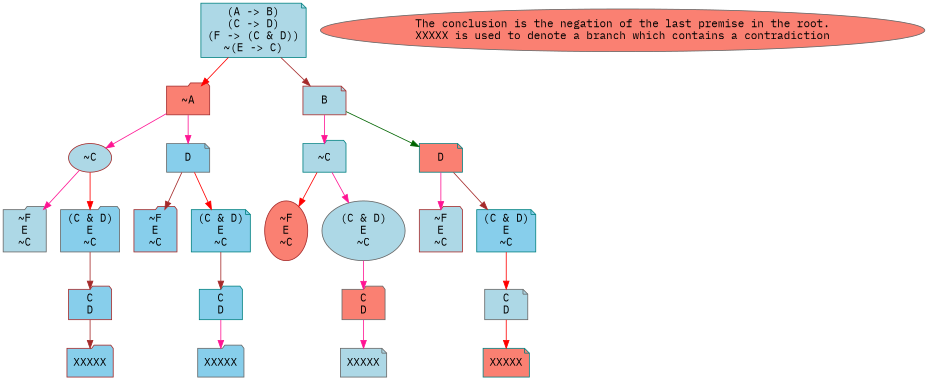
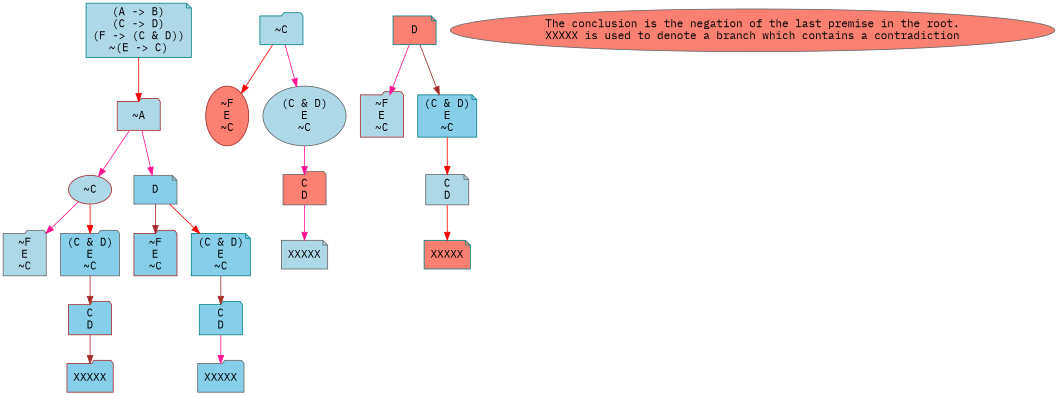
node "~A": fillcolor salmon -> lightblue
node "B": removed
